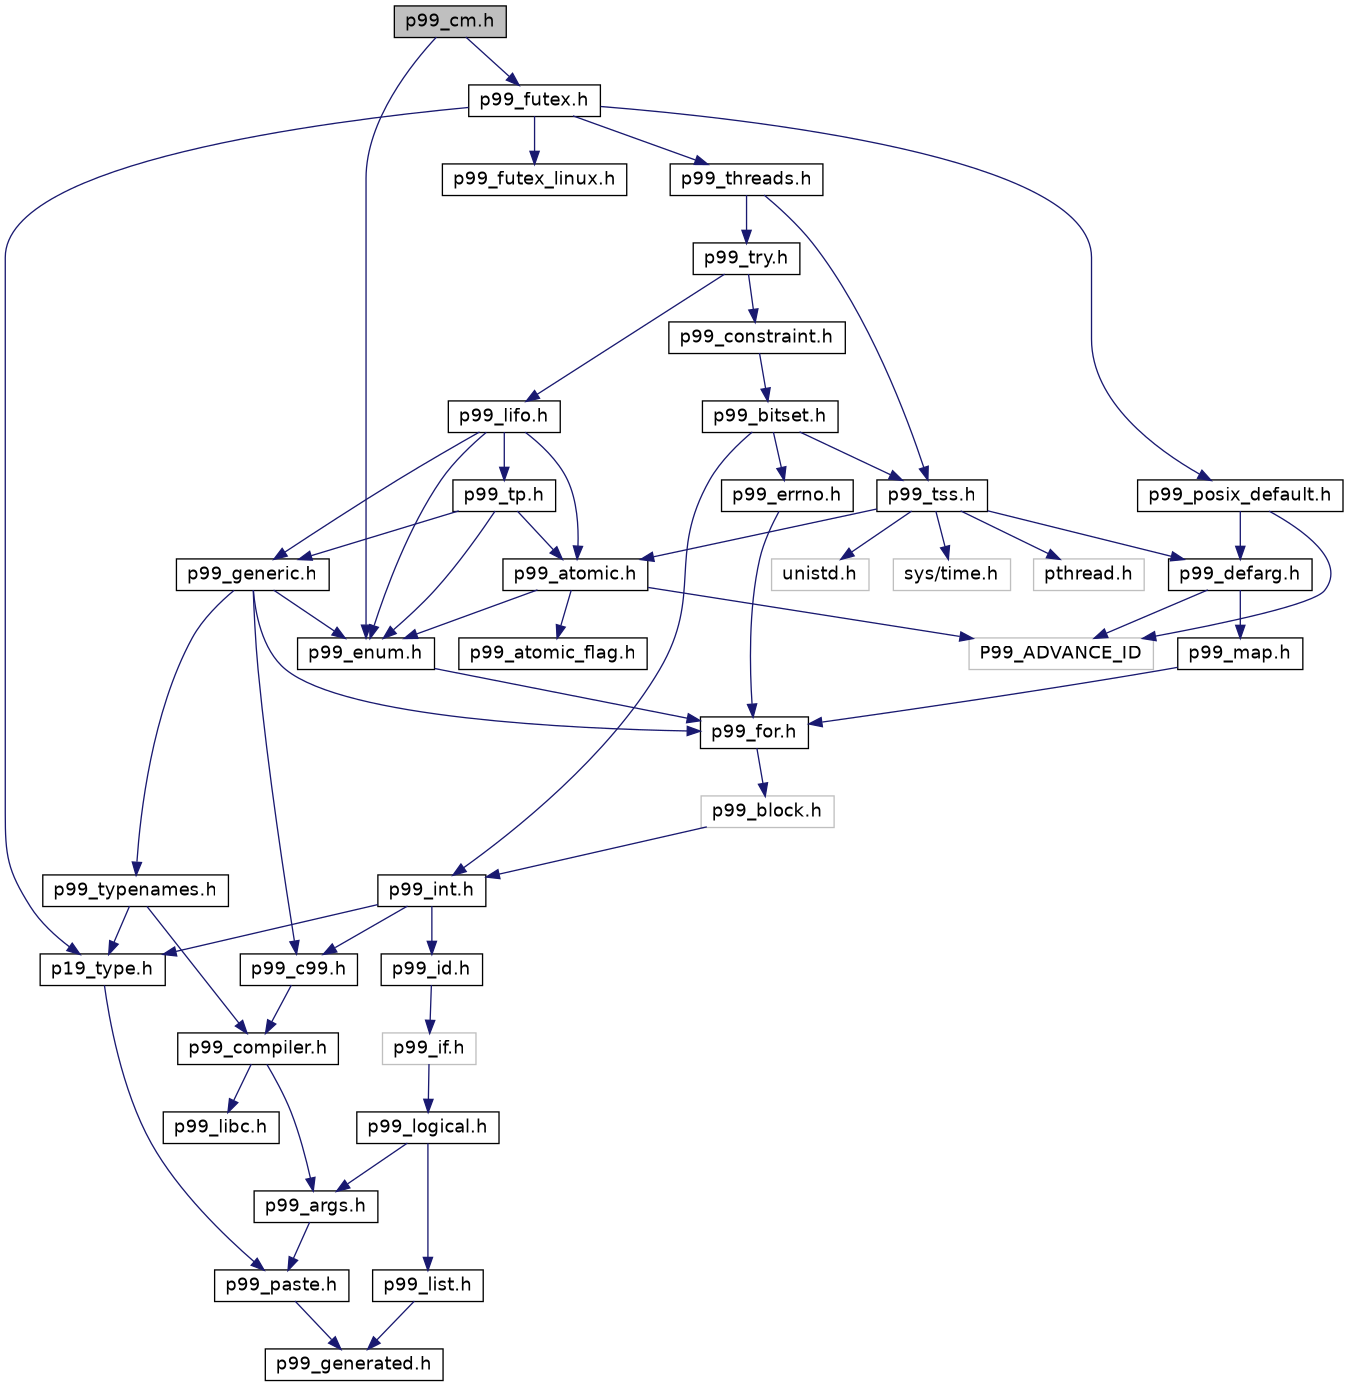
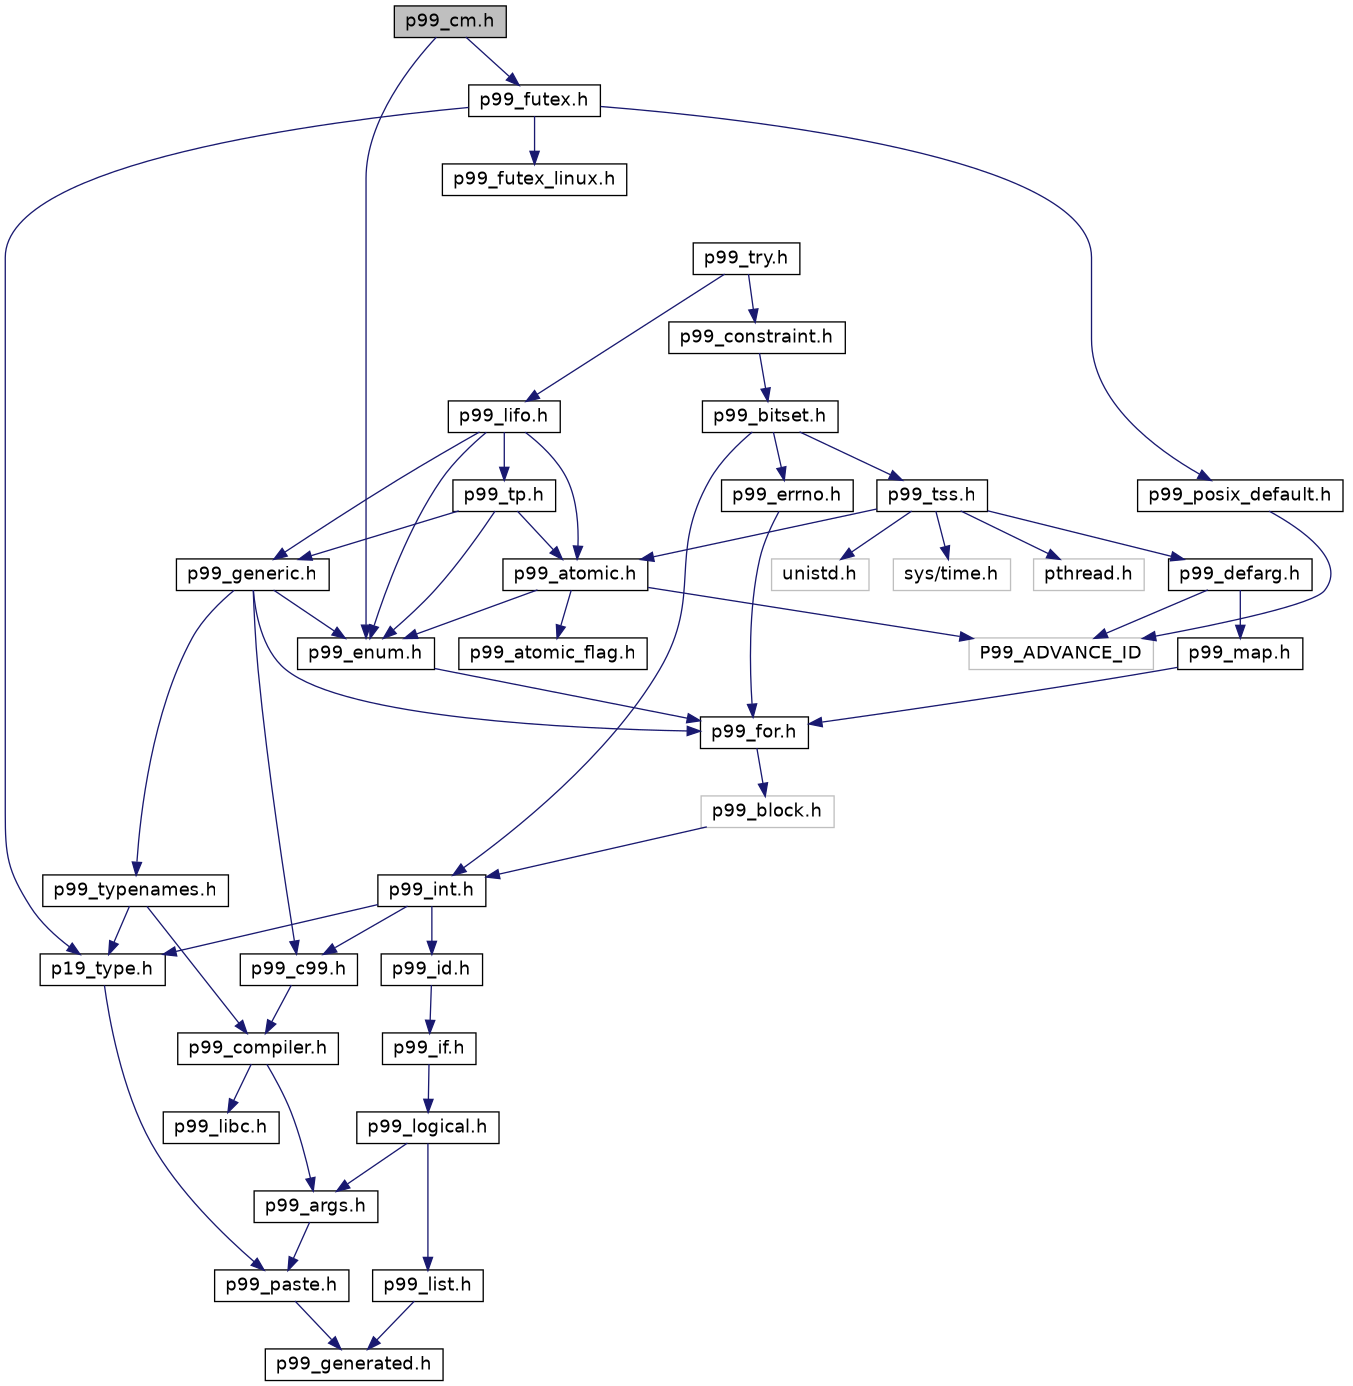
node "p99_threads.h": removed
edge "p99_posix_default.h" -> "p99_defarg.h": removed
node "p99_if.h": color grey75 -> black
